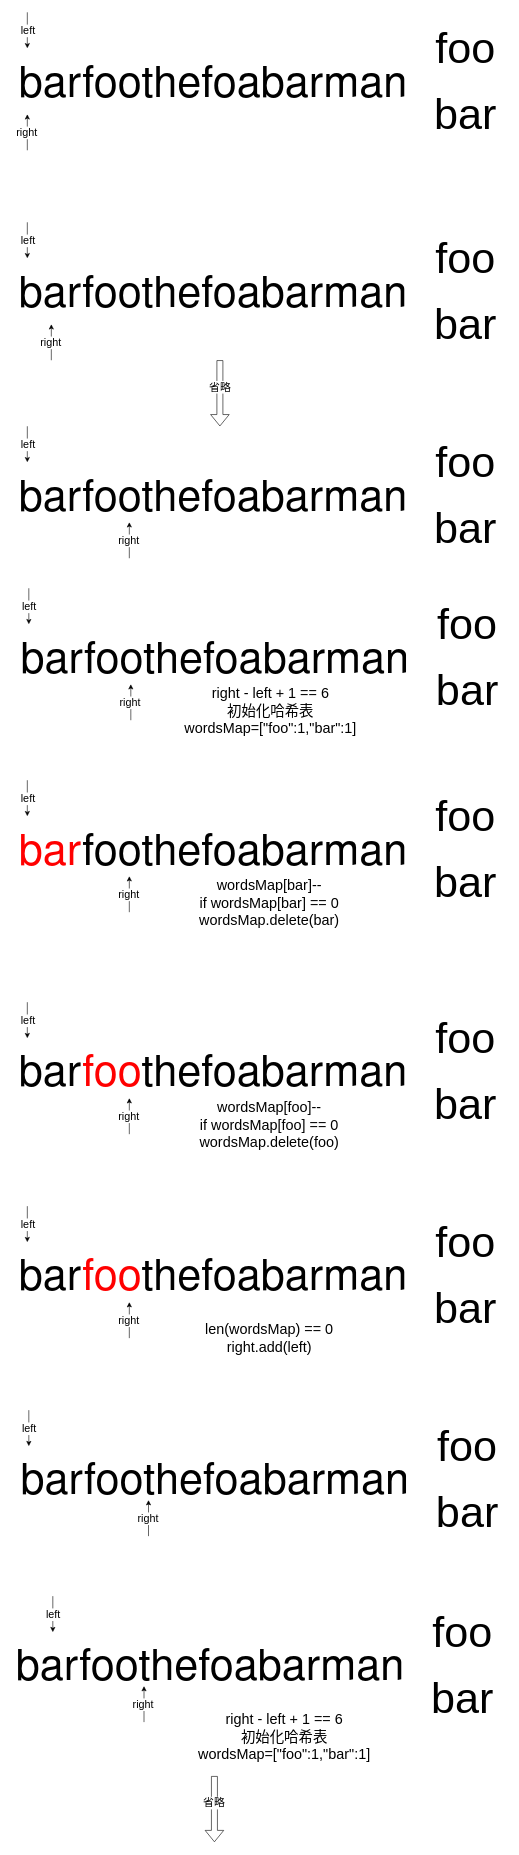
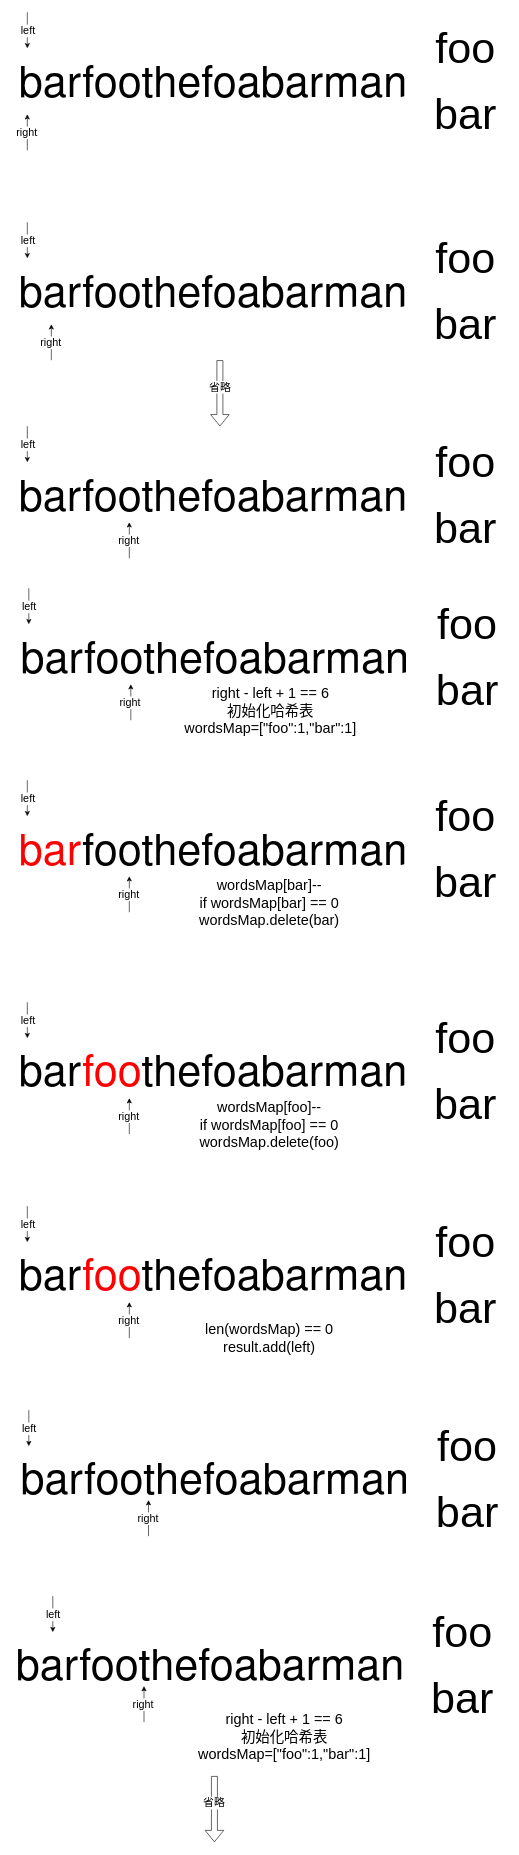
node "len(wordsMap) == 0 right.add(left)": label "len(wordsMap) == 0 right.add(left)" -> "len(wordsMap) == 0 result.add(left)"
